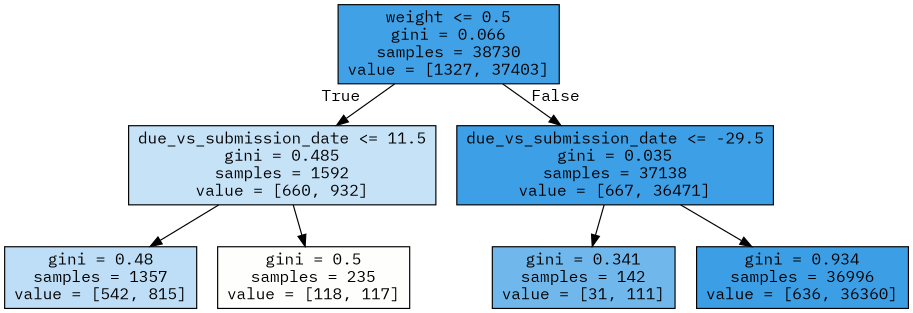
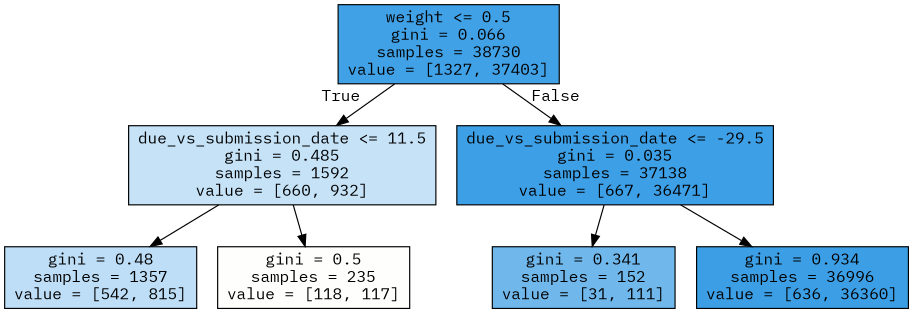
node "gini = 0.341 samples = 142 value = [31, 111]": label "gini = 0.341 samples = 142 value = [31, 111]" -> "gini = 0.341 samples = 152 value = [31, 111]"
